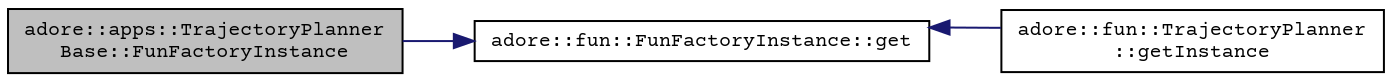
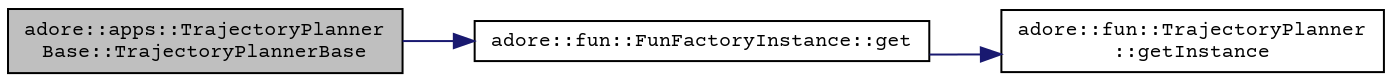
edge "adore::fun::TrajectoryPlanner ::getInstance" -> "adore::fun::FunFactoryInstance::get": reversed
node "adore::apps::TrajectoryPlanner Base::FunFactoryInstance": label "adore::apps::TrajectoryPlanner Base::FunFactoryInstance" -> "adore::apps::TrajectoryPlanner Base::TrajectoryPlannerBase"
